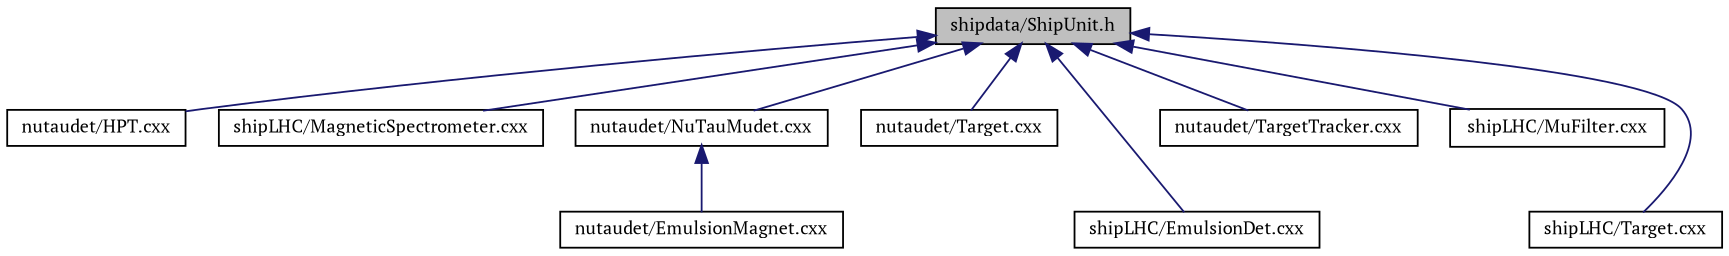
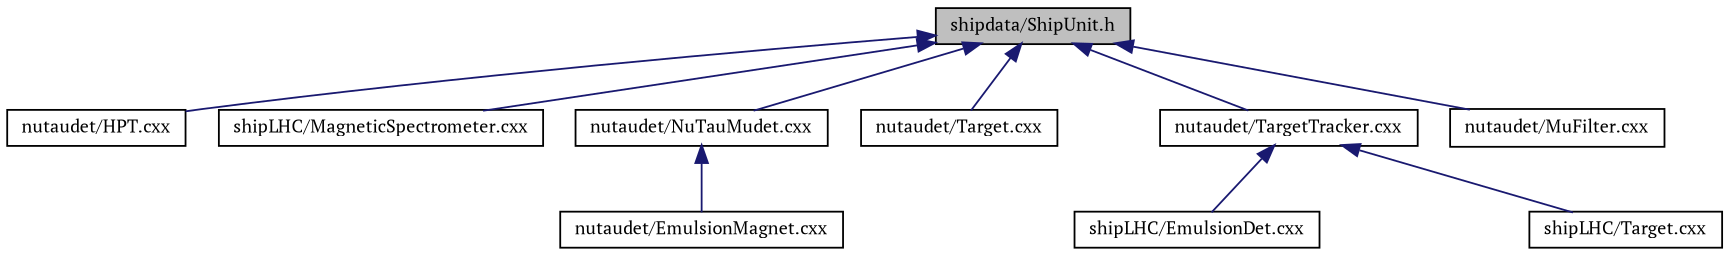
edge "shipLHC/Target.cxx" -> "shipdata/ShipUnit.h": now "shipLHC/Target.cxx" -> "nutaudet/TargetTracker.cxx"
node "shipLHC/MuFilter.cxx": label "shipLHC/MuFilter.cxx" -> "nutaudet/MuFilter.cxx"
edge "shipLHC/EmulsionDet.cxx" -> "shipdata/ShipUnit.h": now "shipLHC/EmulsionDet.cxx" -> "nutaudet/TargetTracker.cxx"
